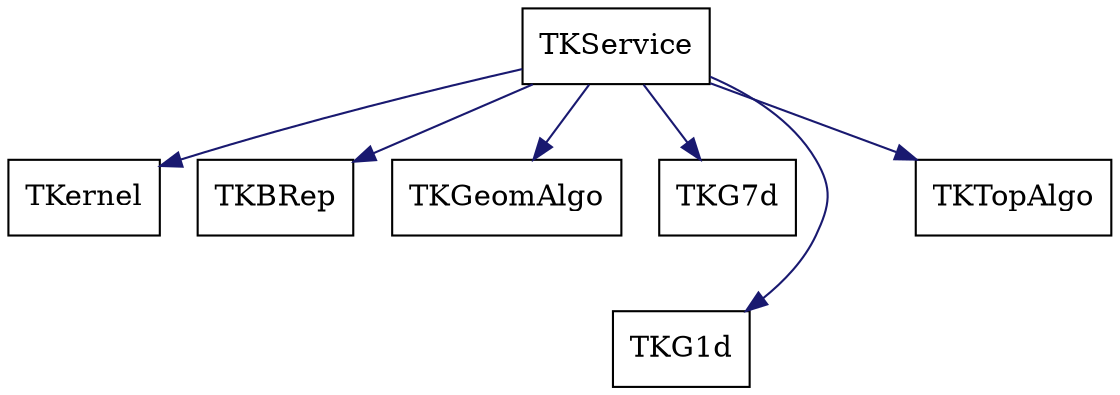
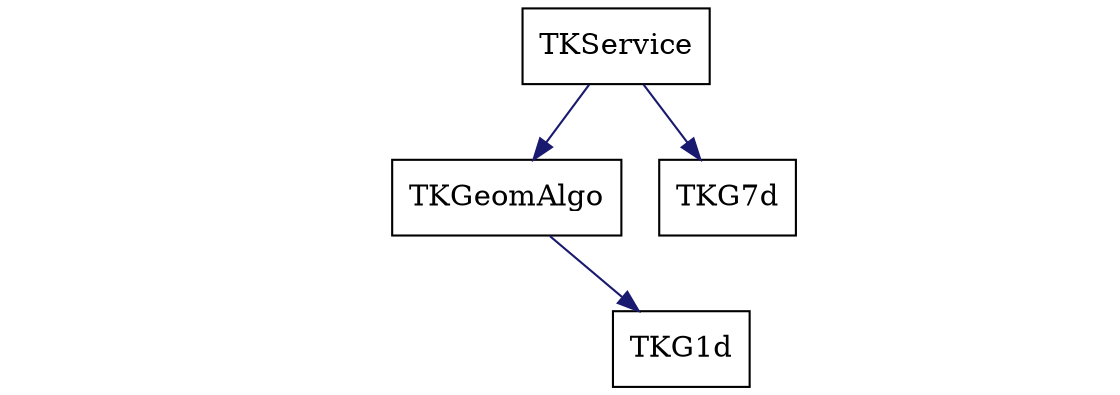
edge "TKService" -> "TKG1d": now "TKGeomAlgo" -> "TKG1d"
node "TKernel": removed
node "TKBRep": removed
node "TKTopAlgo": removed
